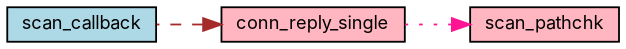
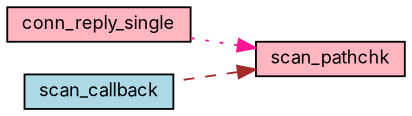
edge "scan_callback" -> "conn_reply_single": now "scan_callback" -> "scan_pathchk"
